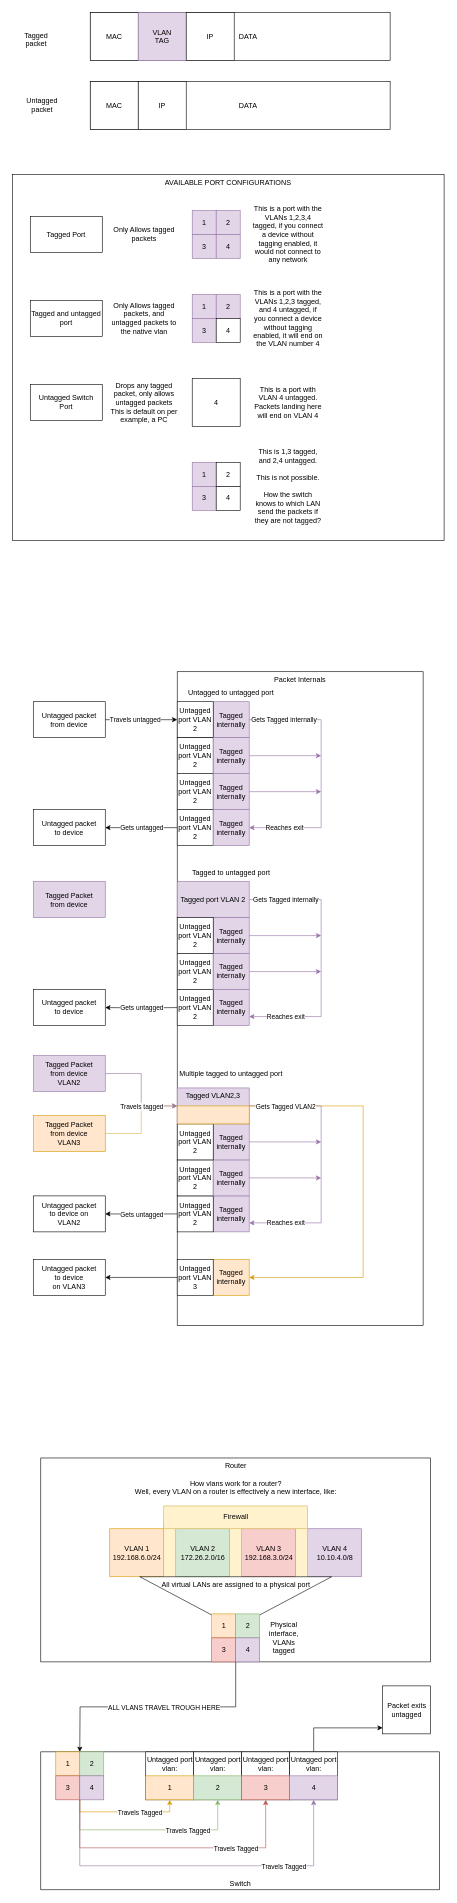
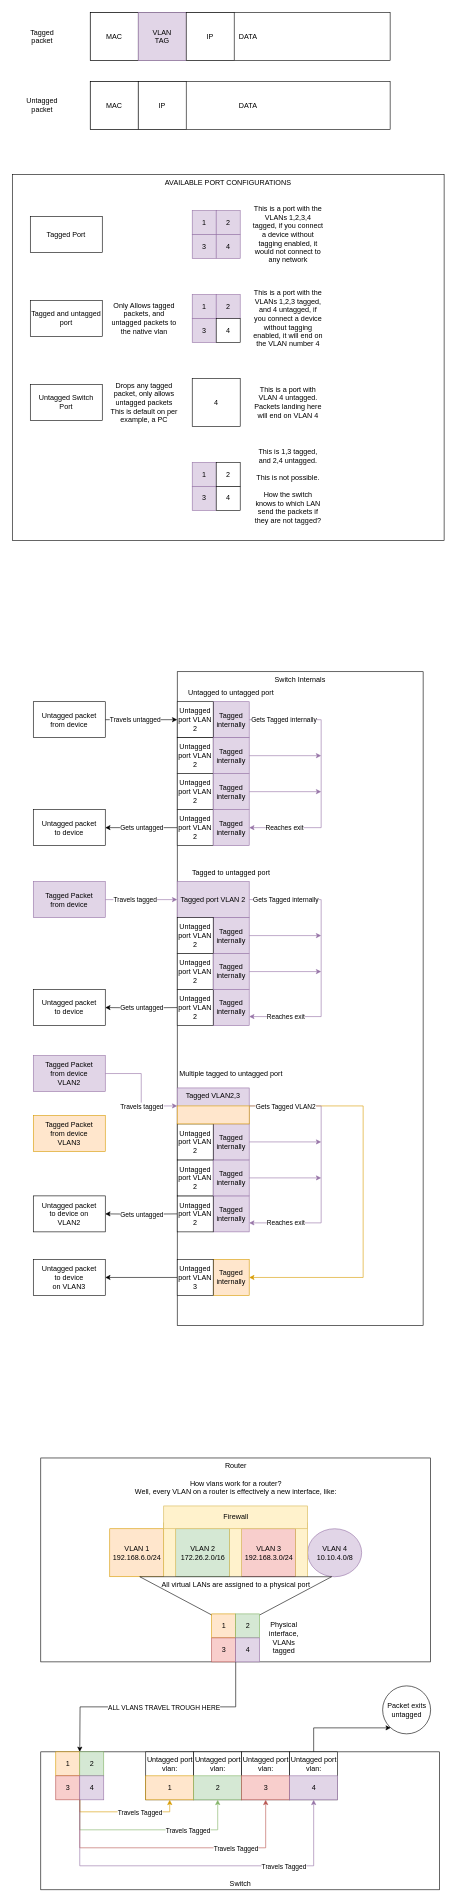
node "Tagged packet": moved (36, 39) -> (42, 36)
node "Only Allows tagged packets": removed
node "Packet Internals": label "Packet Internals" -> "Switch Internals"
edge "Tagged Packet from device" -> "Tagged port VLAN 2": added, label "Travels tagged"
edge "Tagged Packet from device VLAN3" -> "Tagged VLAN2,3": removed
node "VLAN 4 10.10.4.0/8": shape rectangle -> ellipse
node "Packet exits untagged": shape rectangle -> ellipse
